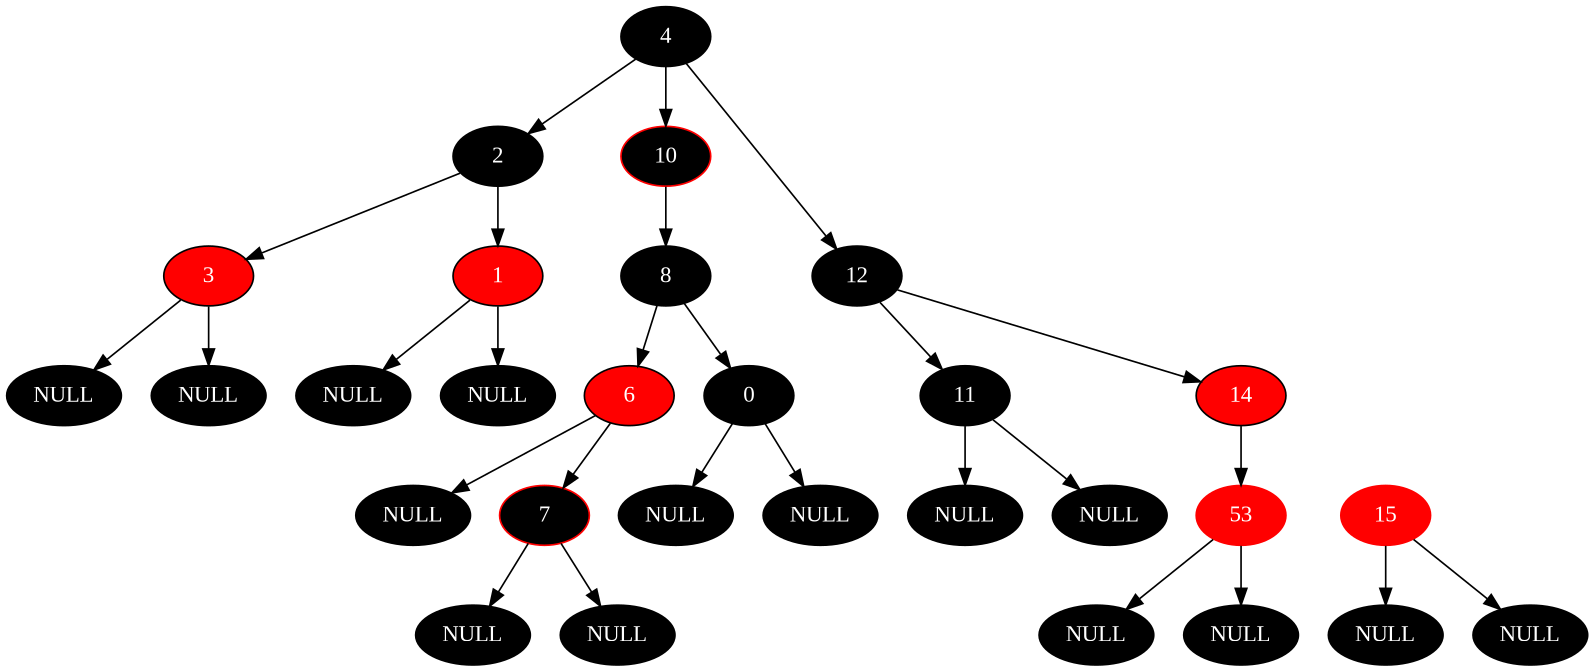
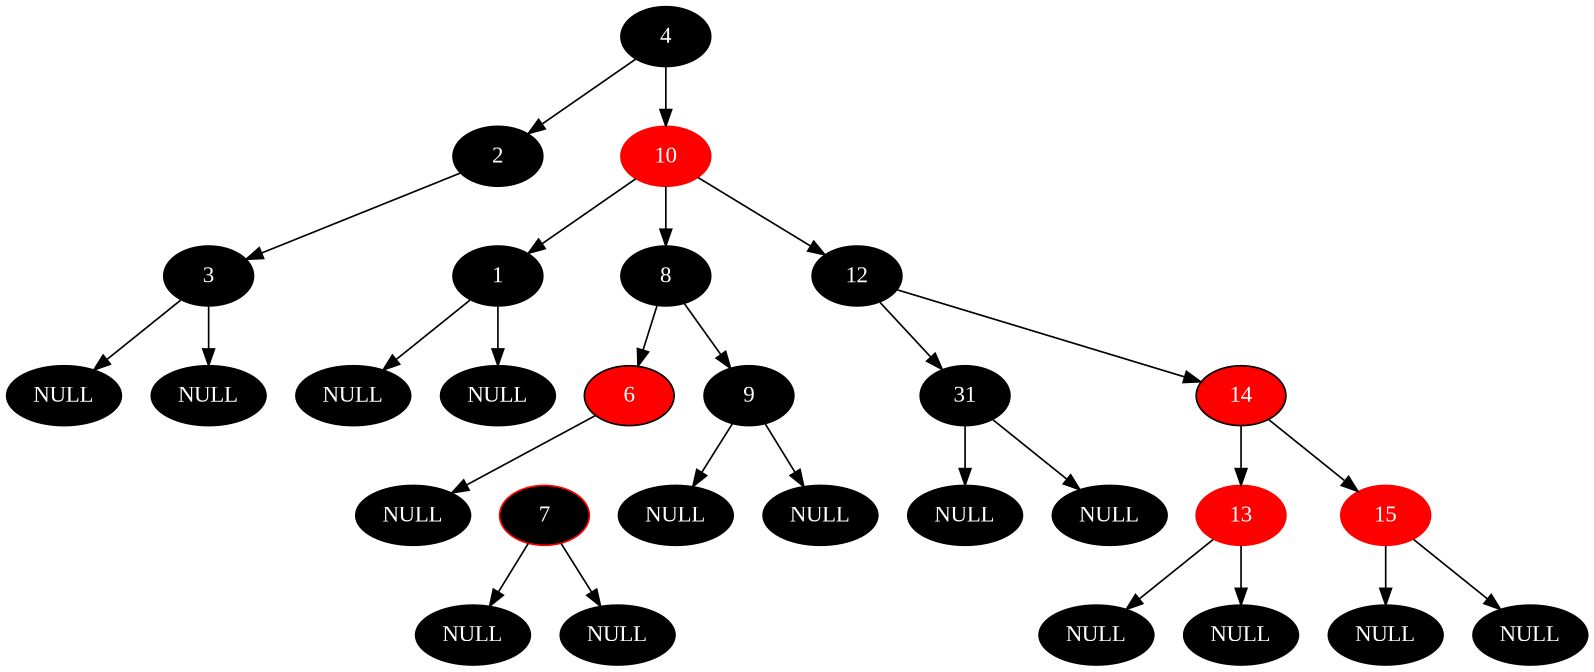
edge "4" -> "12": now "10" -> "12"
node "10": fillcolor black -> red
edge "2" -> "1": now "10" -> "1"
node "3": fillcolor red -> black
node "1": fillcolor red -> black
node "0": label "0" -> "9"
node "11": label "11" -> "31"
edge "6" -> "7": removed
edge "14" -> "15": added
node "53": label "53" -> "13"
